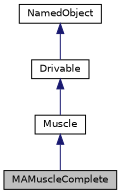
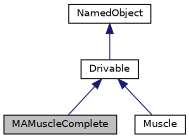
edge "MAMuscleComplete" -> "Muscle": now "MAMuscleComplete" -> "Drivable"
